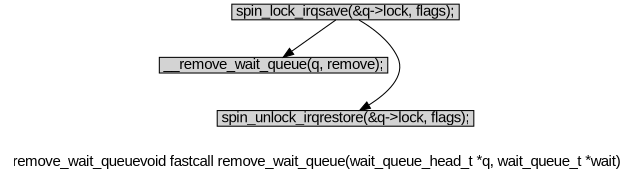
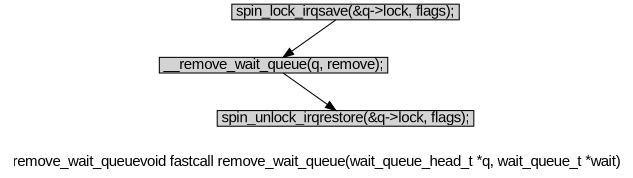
edge "spin_lock_irqsave(&q->lock, flags);" -> "spin_unlock_irqrestore(&q->lock, flags);": now "__remove_wait_queue(q, remove);" -> "spin_unlock_irqrestore(&q->lock, flags);"
